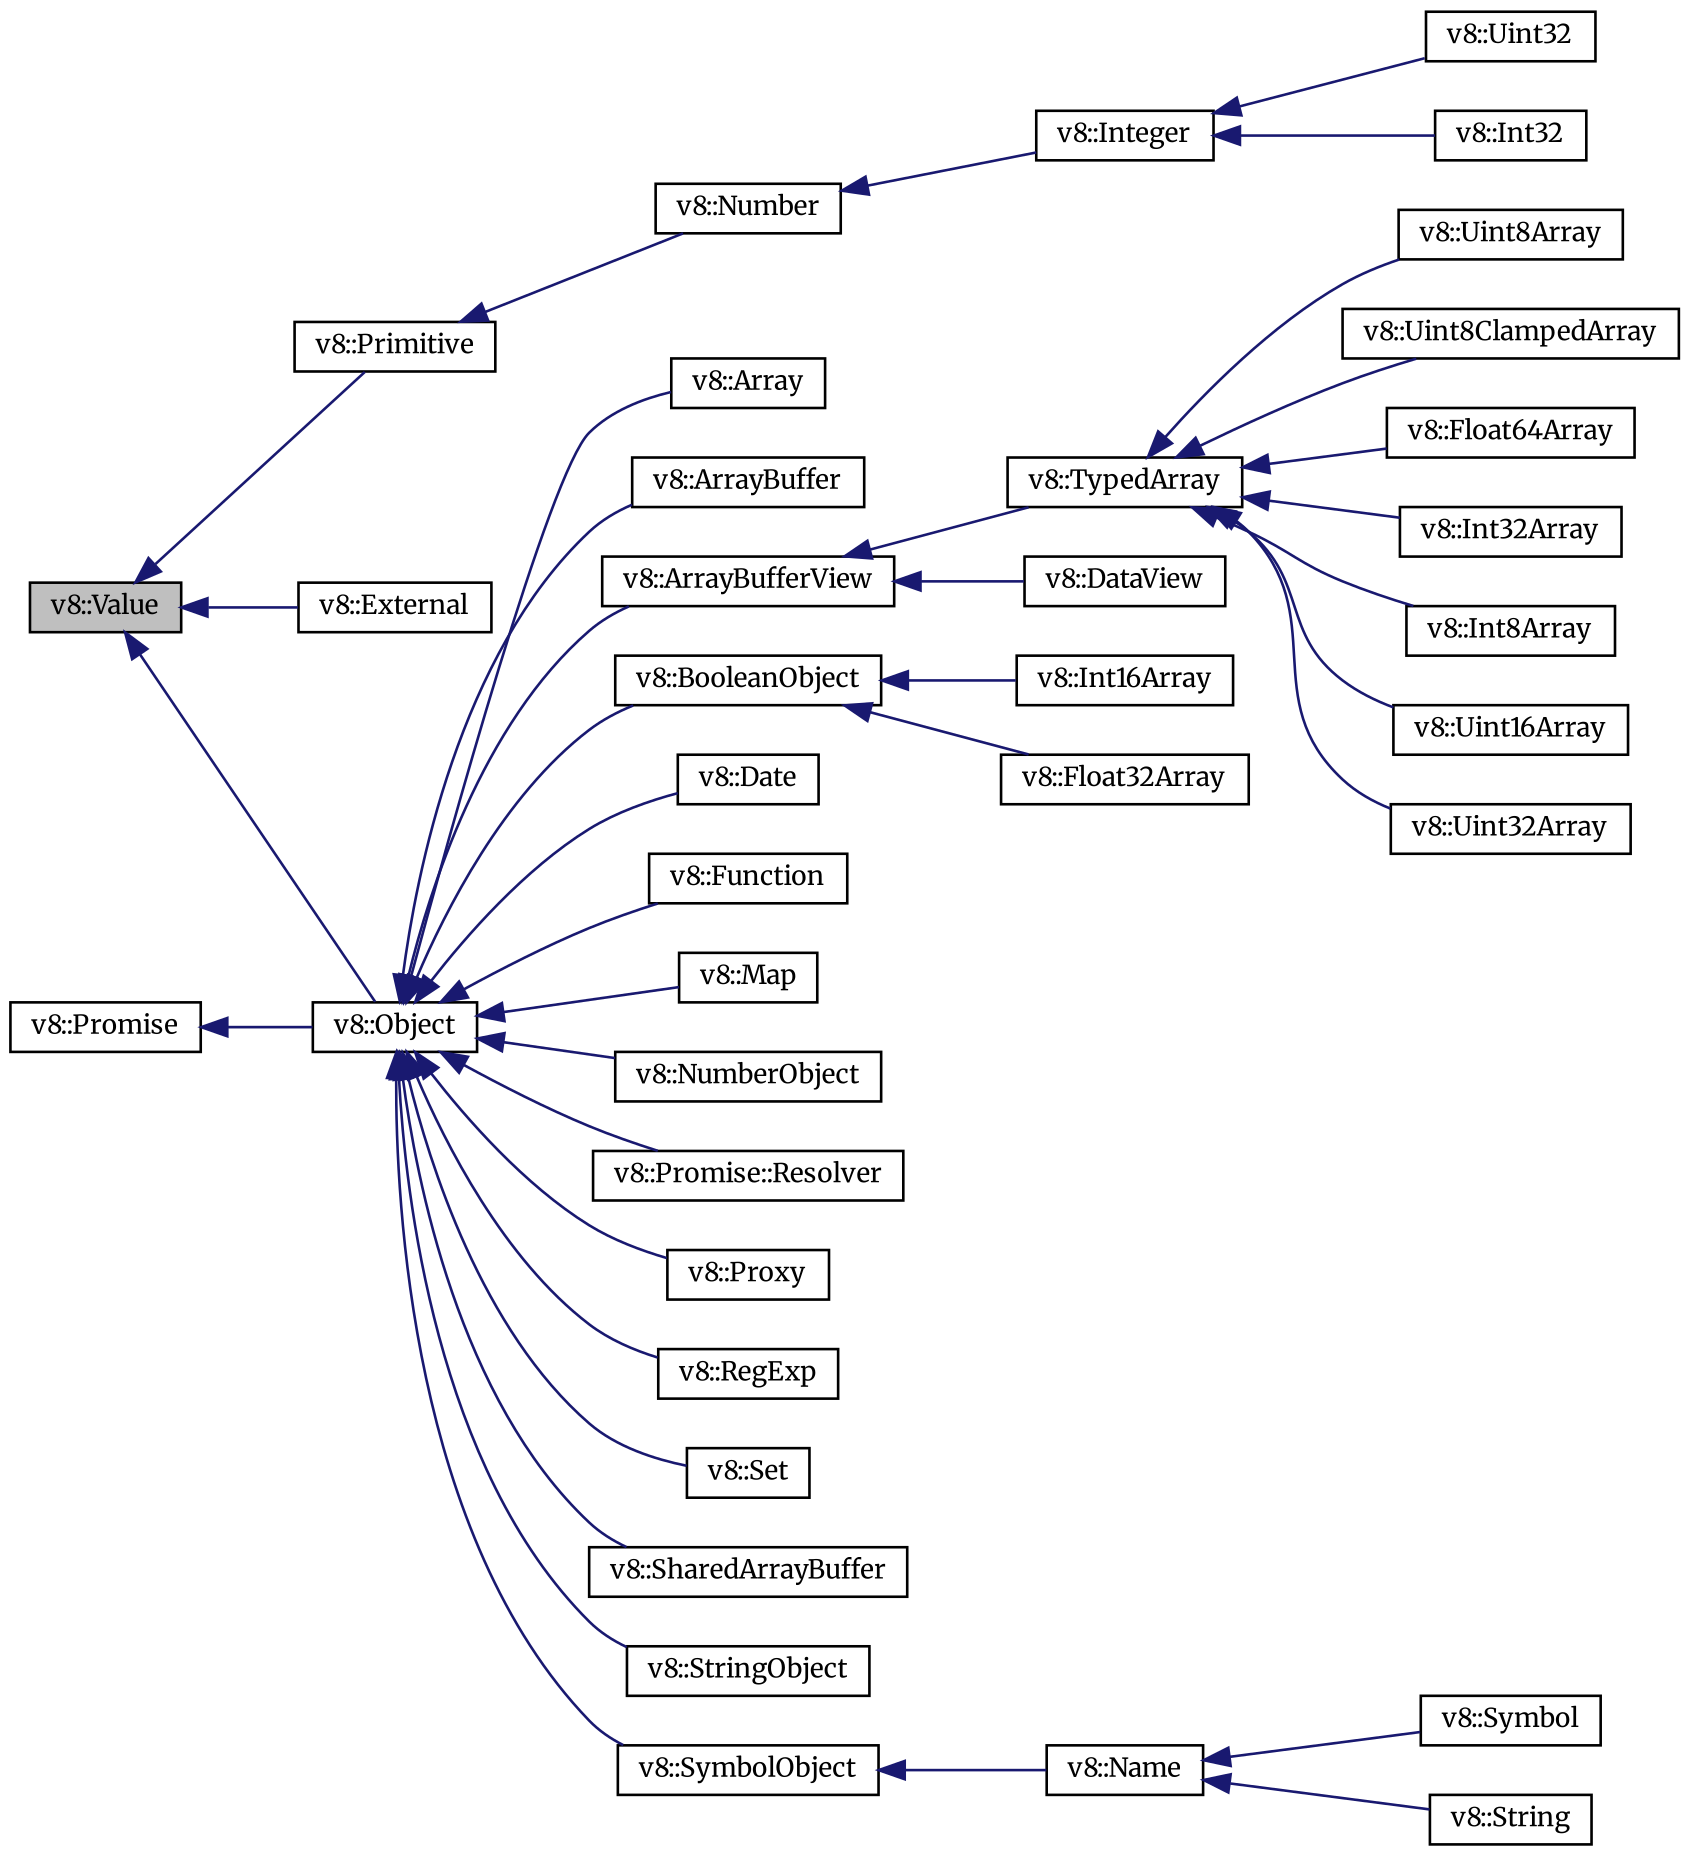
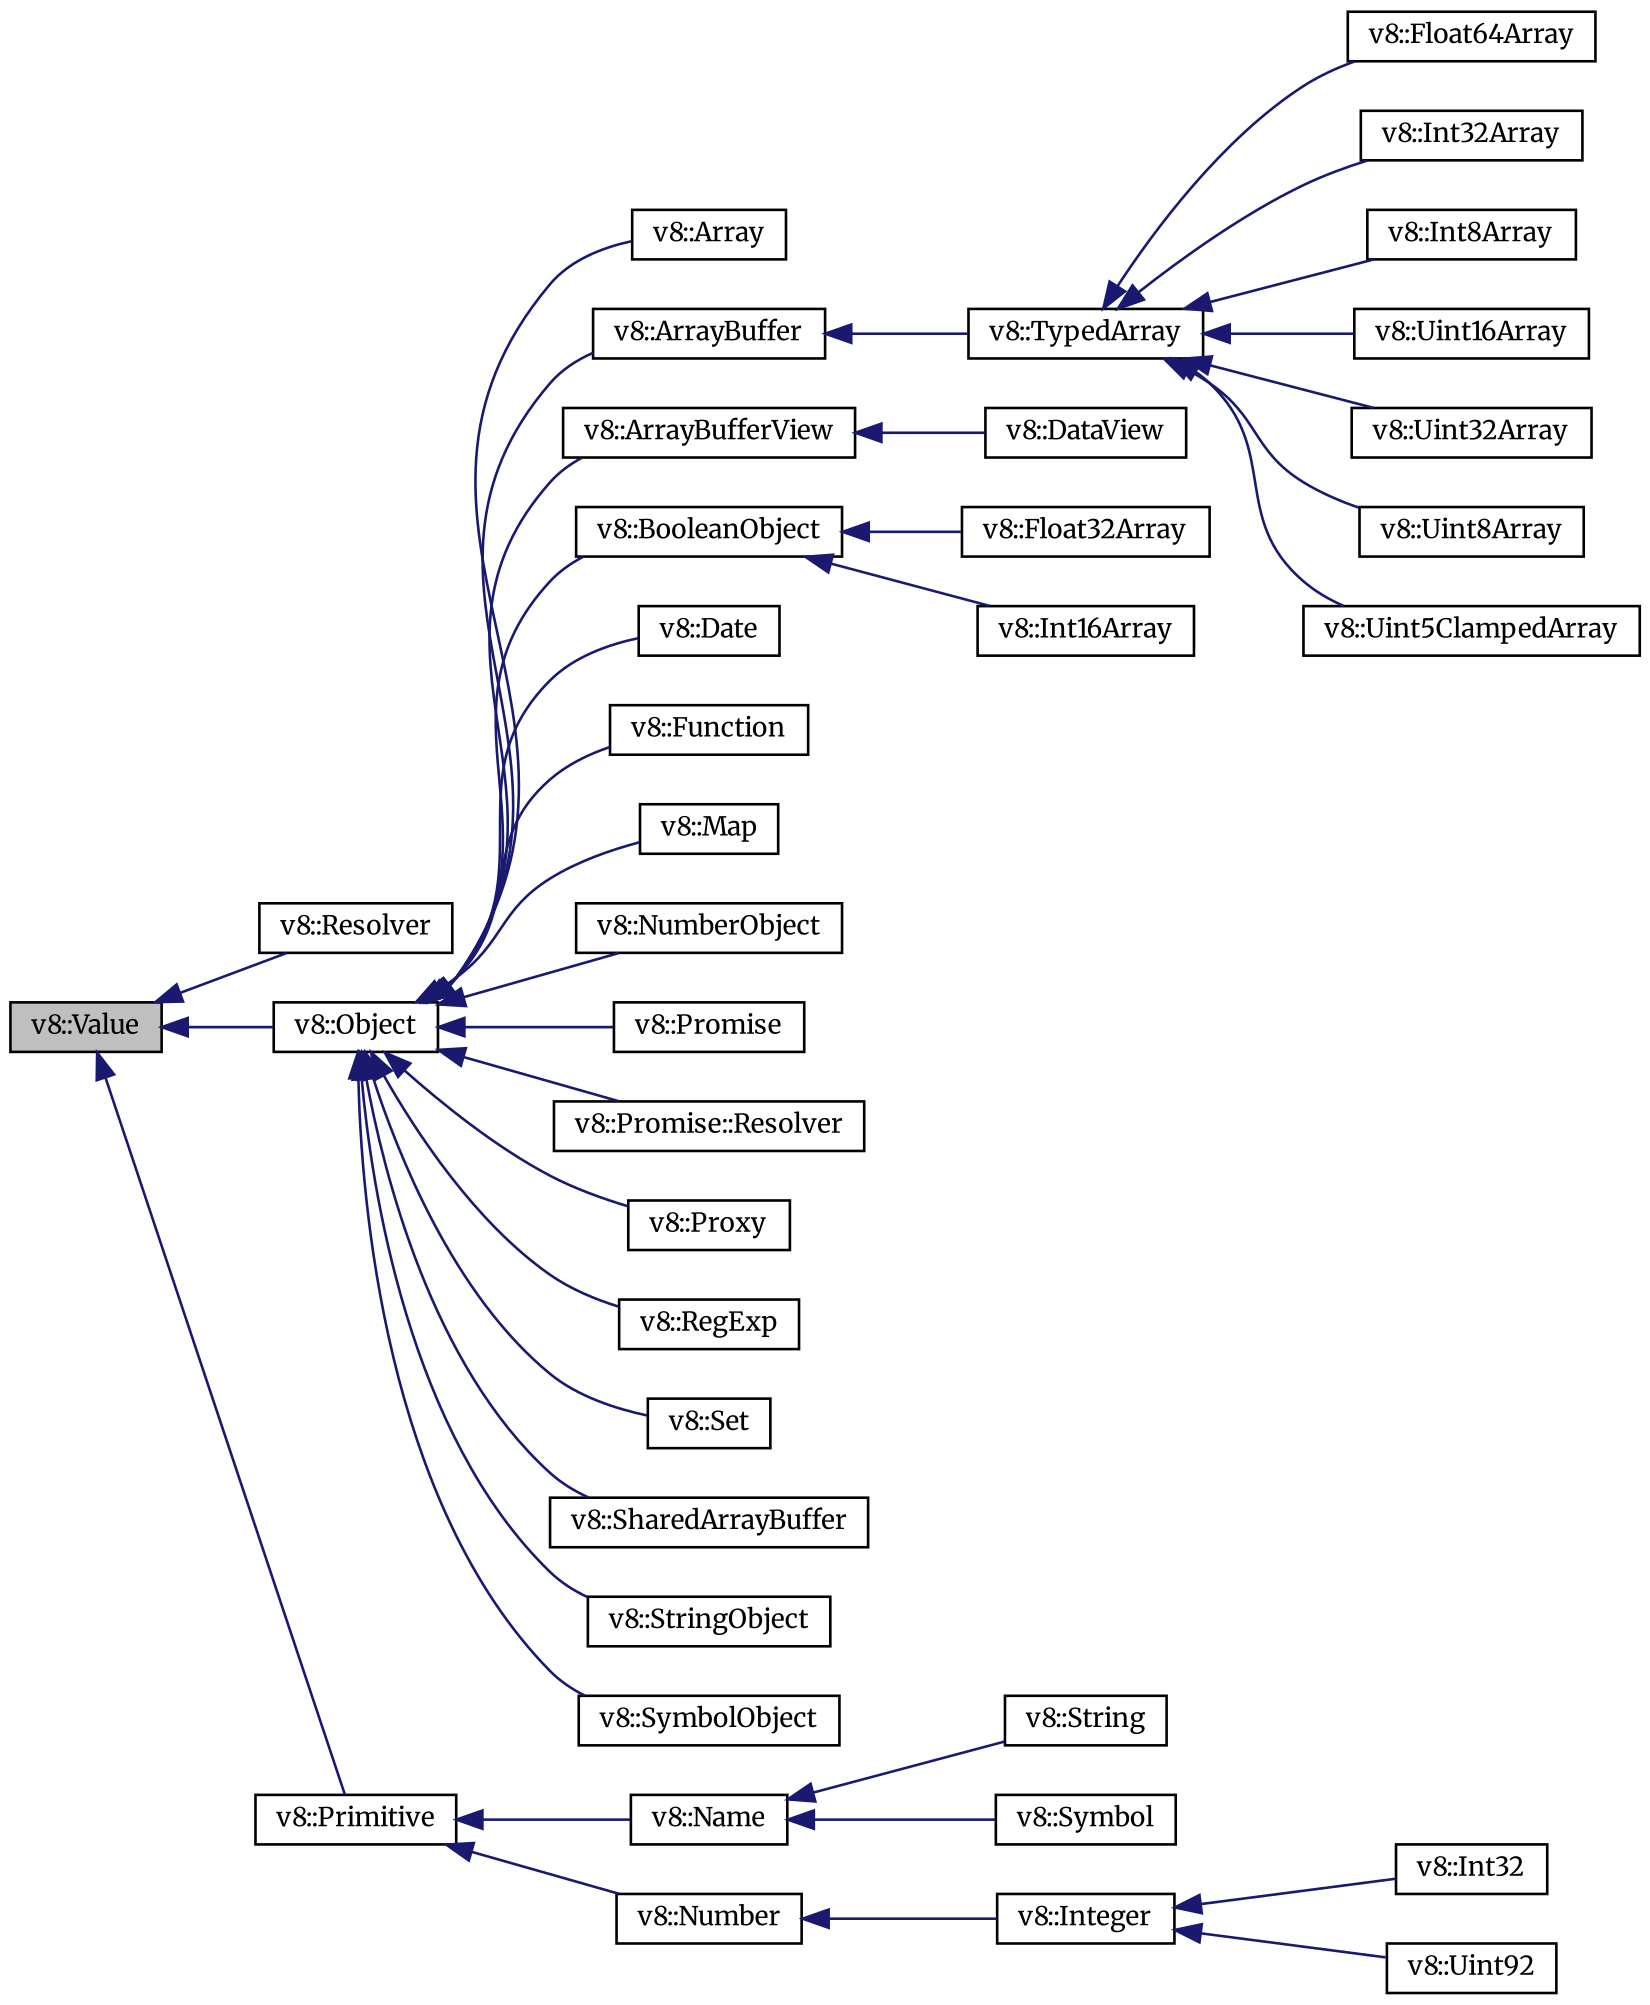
node "v8::Uint32": label "v8::Uint32" -> "v8::Uint92"
node "v8::Uint8ClampedArray": label "v8::Uint8ClampedArray" -> "v8::Uint5ClampedArray"
edge "v8::TypedArray" -> "v8::ArrayBufferView": now "v8::TypedArray" -> "v8::ArrayBuffer"
node "v8::External": label "v8::External" -> "v8::Resolver"
edge "v8::Object" -> "v8::Promise": reversed
edge "v8::Name" -> "v8::SymbolObject": now "v8::Name" -> "v8::Primitive"
